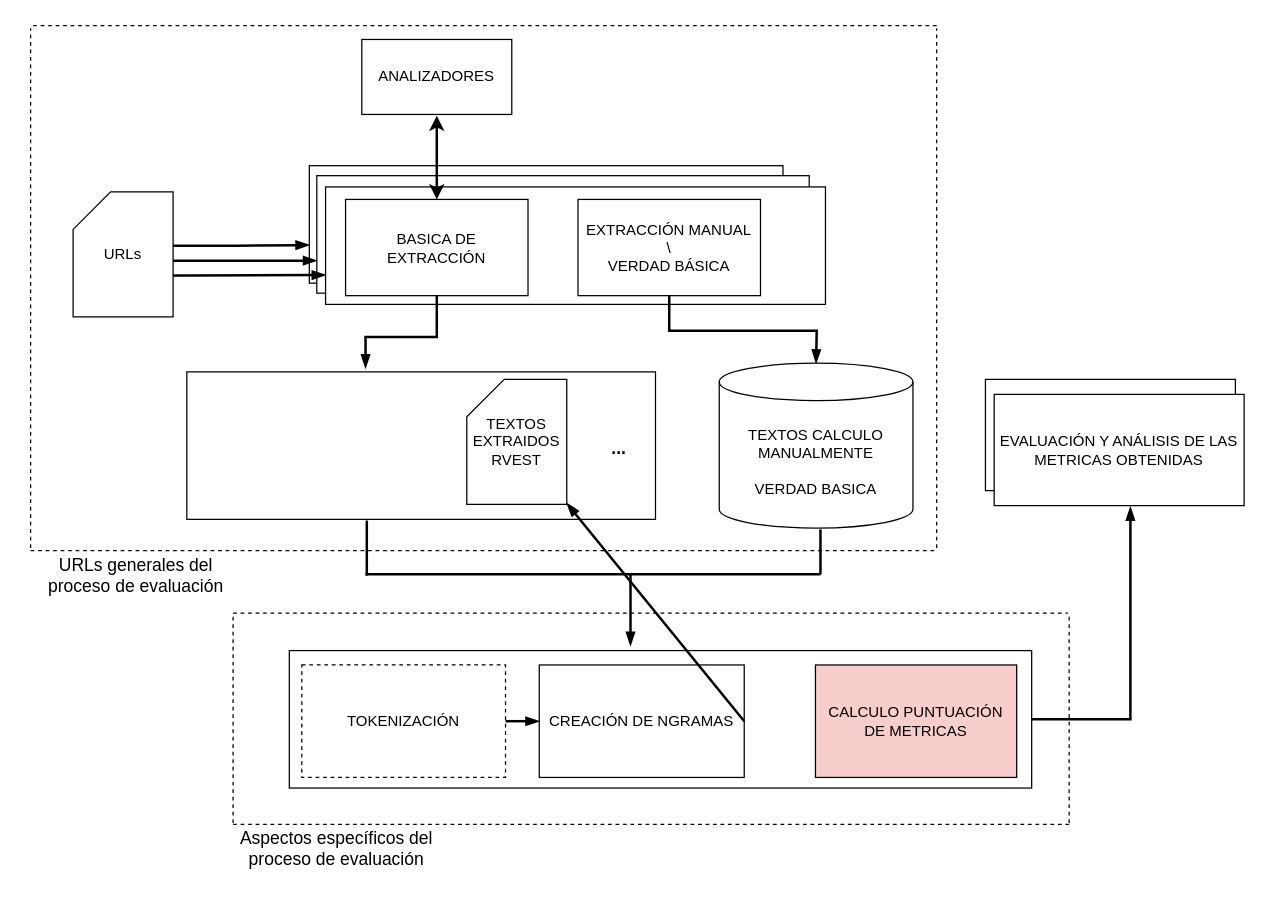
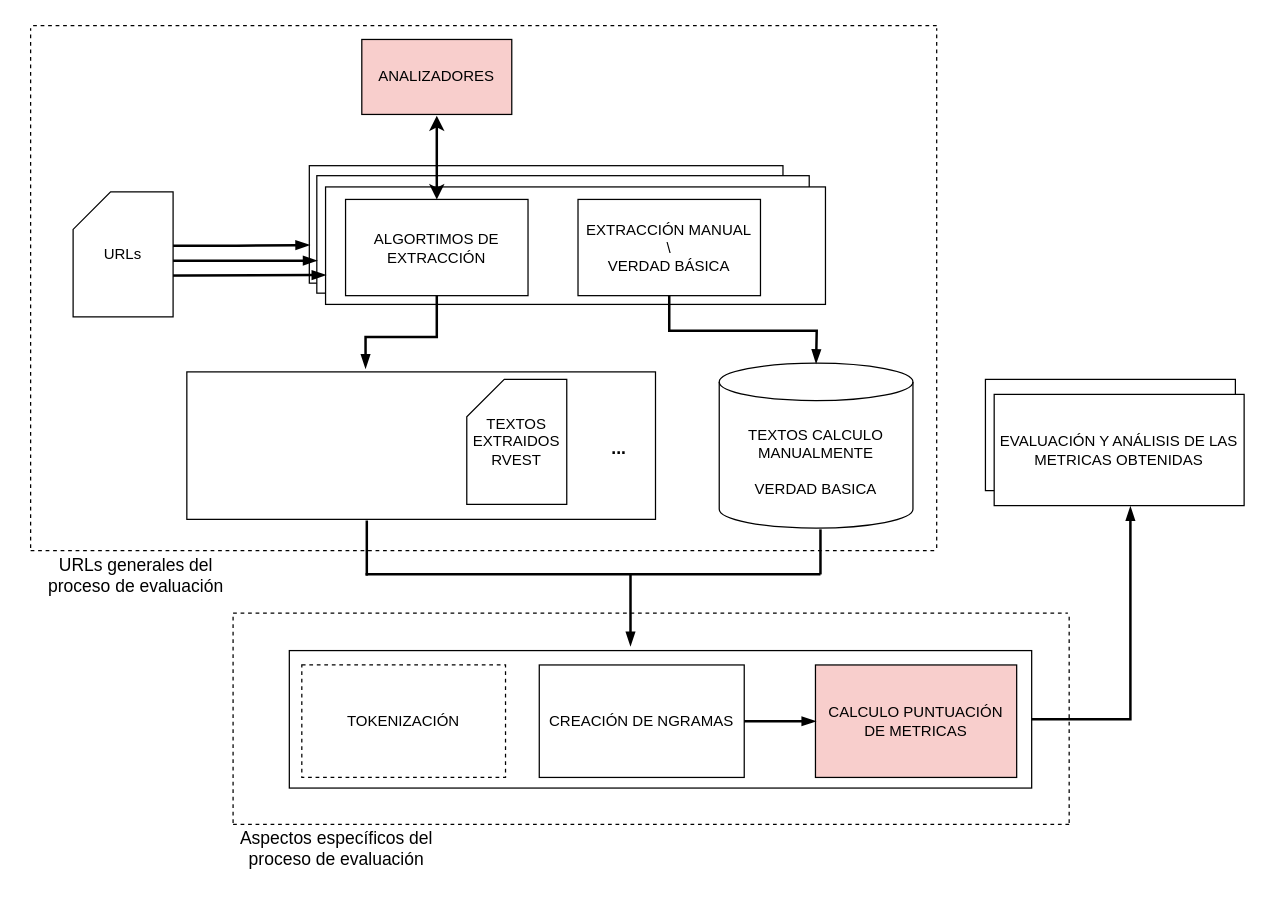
node "ANALIZADORES": fillcolor #ffffff -> #f8cecc
node "BASICA DE EXTRACCIÓN": label "BASICA DE EXTRACCIÓN" -> "ALGORTIMOS DE EXTRACCIÓN"
edge "CREACIÓN DE NGRAMAS" -> "TEXTOS EXTRAIDOS RVEST": now "CREACIÓN DE NGRAMAS" -> "CALCULO PUNTUACIÓN DE METRICAS"
edge "TOKENIZACIÓN" -> "CREACIÓN DE NGRAMAS": removed
